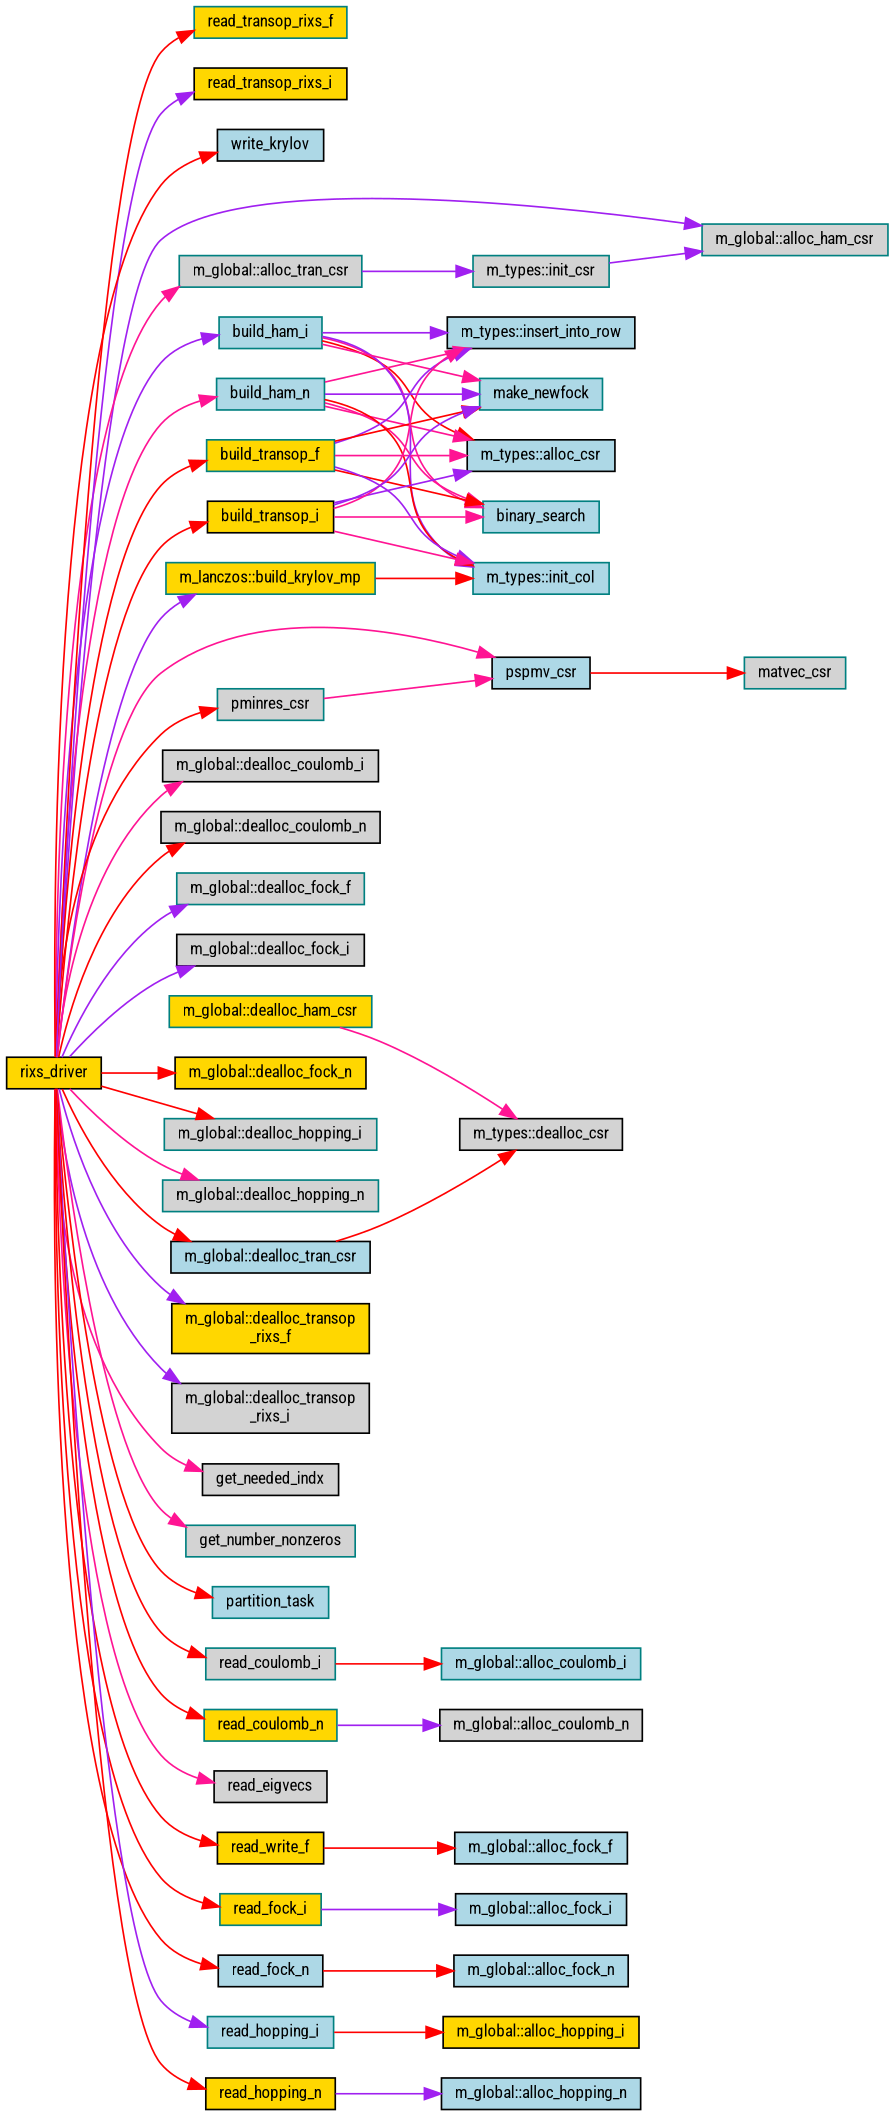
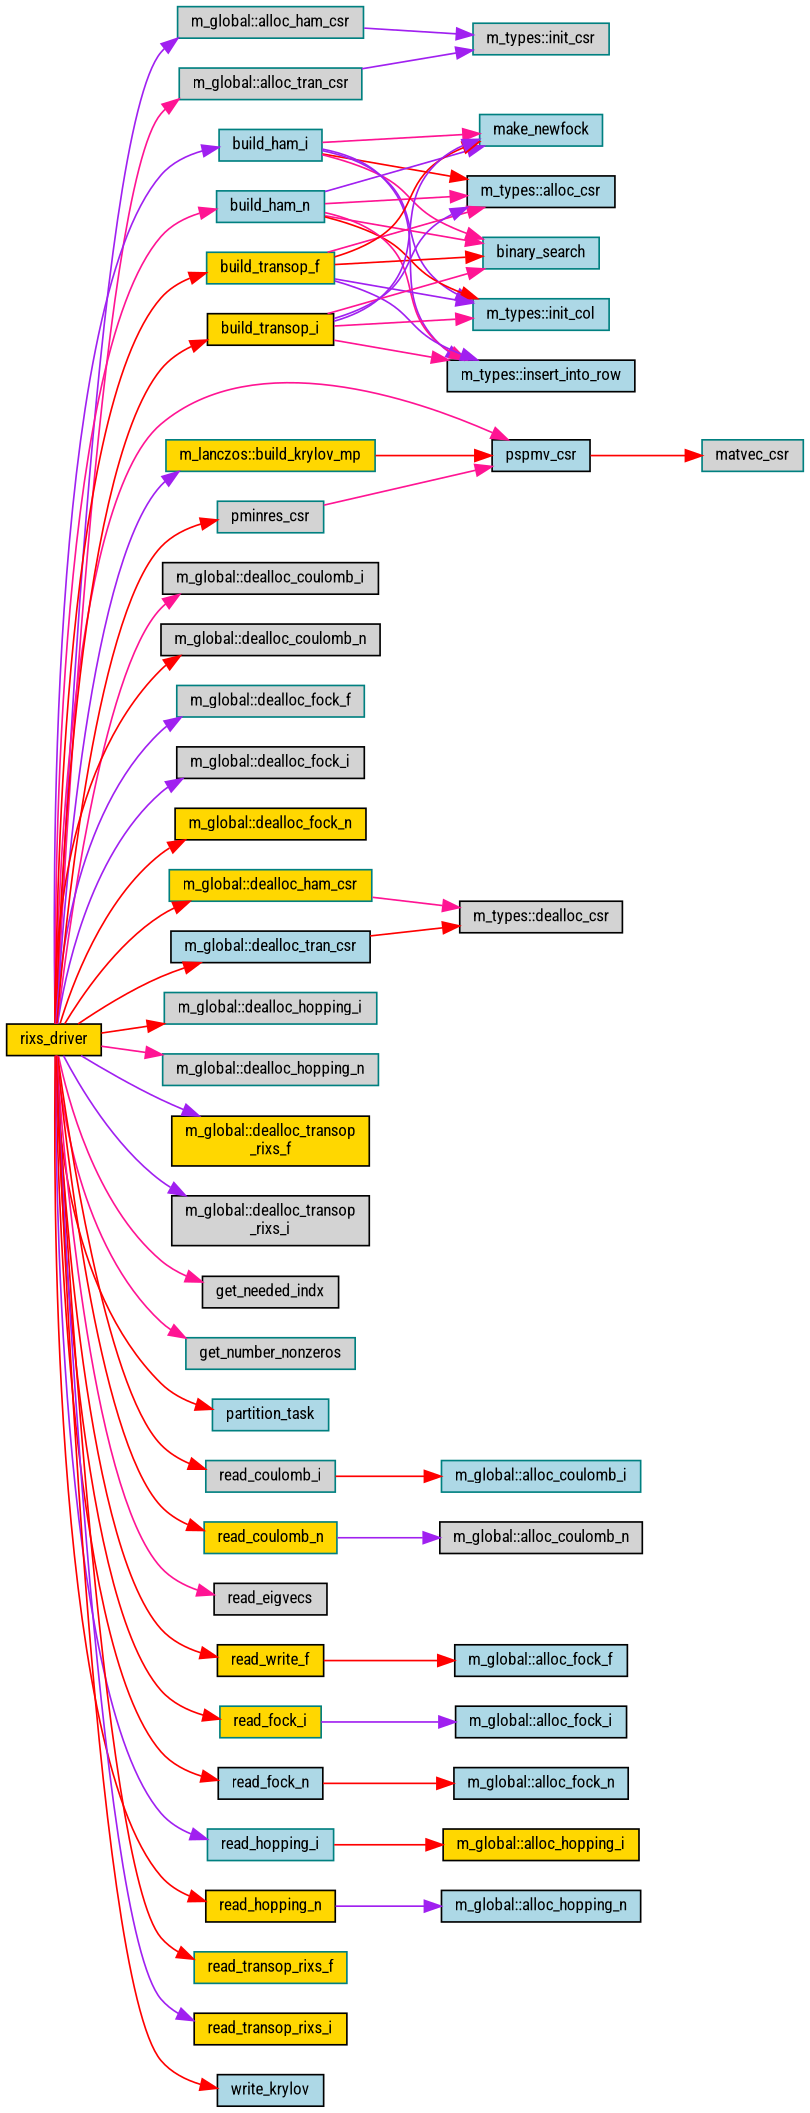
edge "m_types::init_csr" -> "m_global::alloc_ham_csr": reversed
edge "m_lanczos::build_krylov_mp" -> "m_types::init_col": now "m_lanczos::build_krylov_mp" -> "pspmv_csr"
edge "rixs_driver" -> "m_global::dealloc_ham_csr": added
